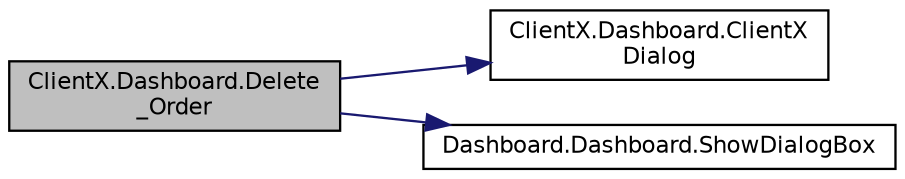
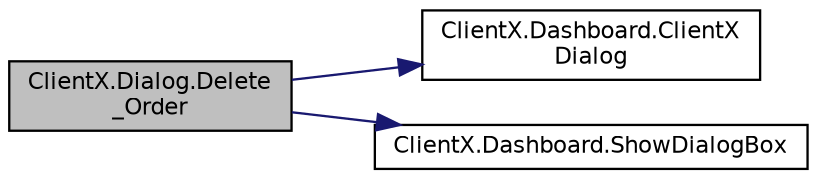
node "ClientX.Dashboard.Delete _Order": label "ClientX.Dashboard.Delete _Order" -> "ClientX.Dialog.Delete _Order"
node "Dashboard.Dashboard.ShowDialogBox": label "Dashboard.Dashboard.ShowDialogBox" -> "ClientX.Dashboard.ShowDialogBox"
